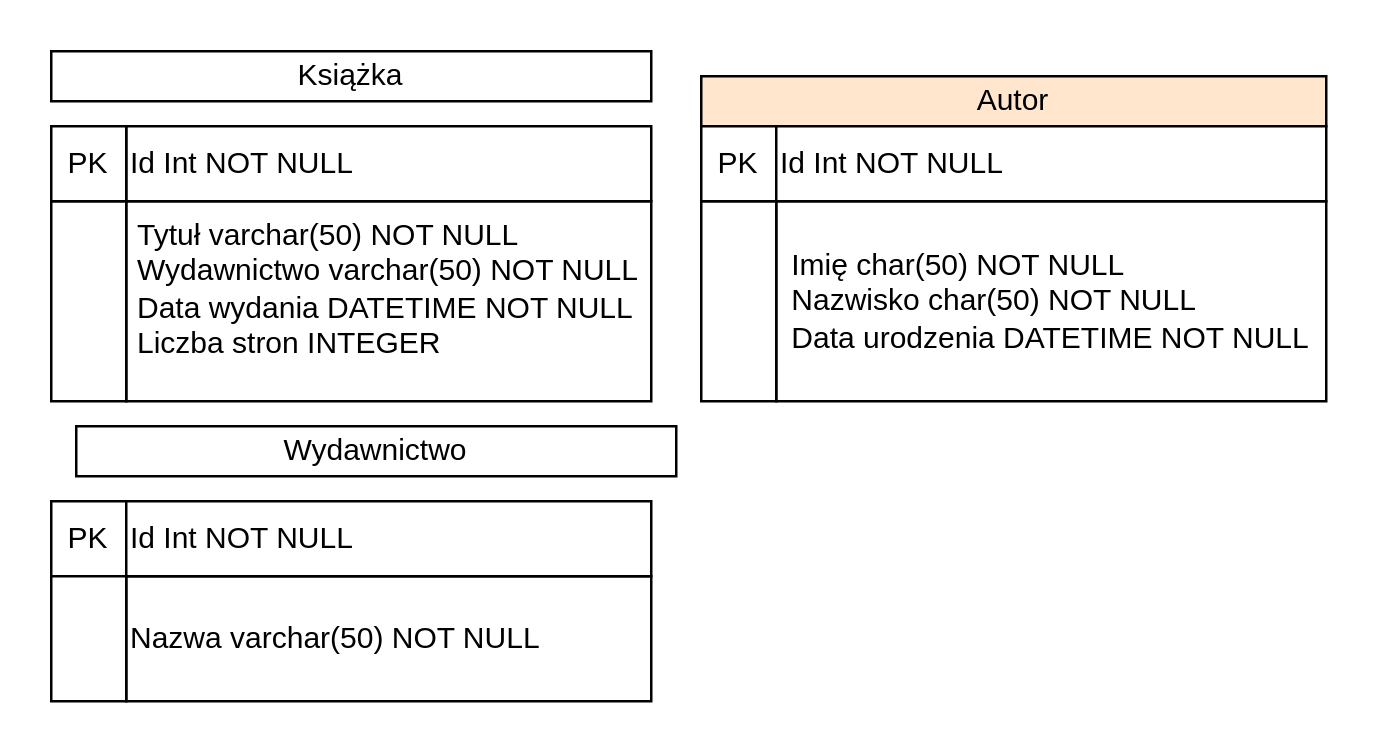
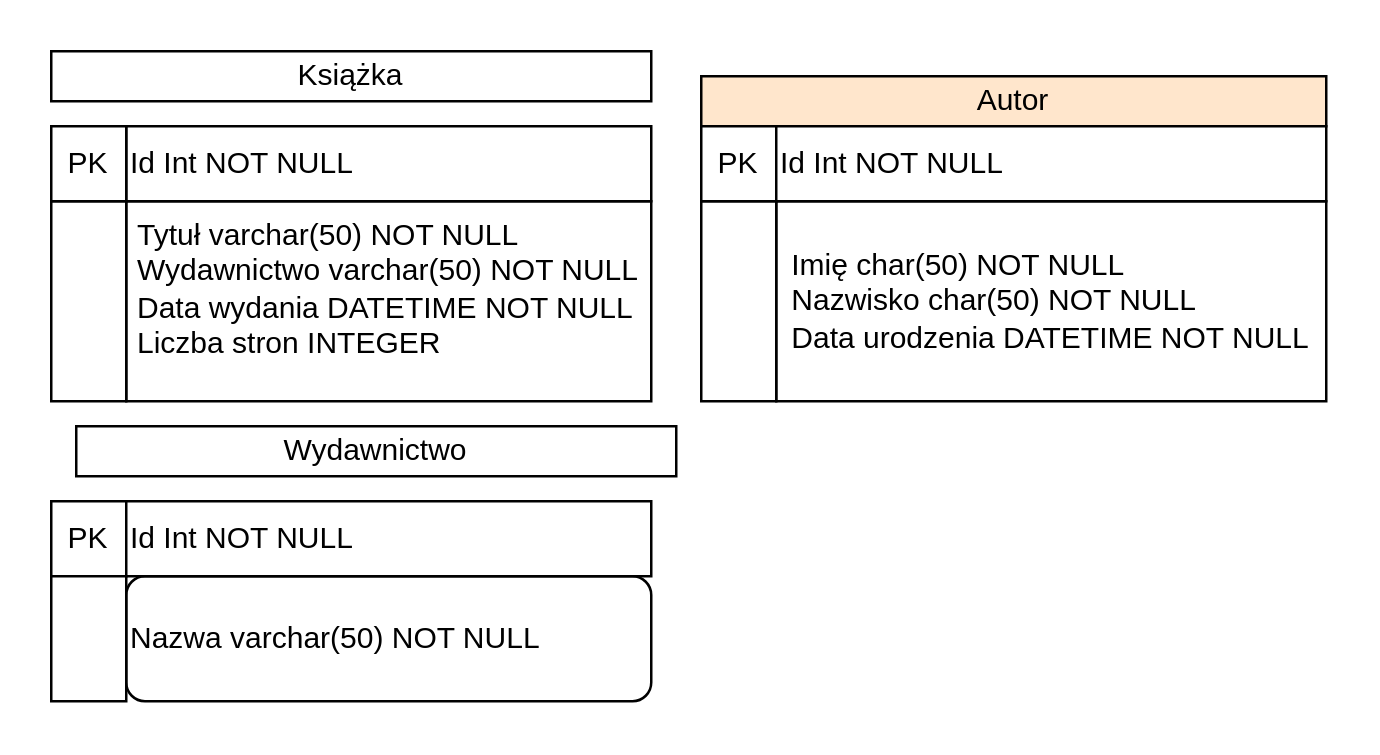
node "Nazwa varchar(50) NOT NULL": shape rectangle -> rounded rectangle
